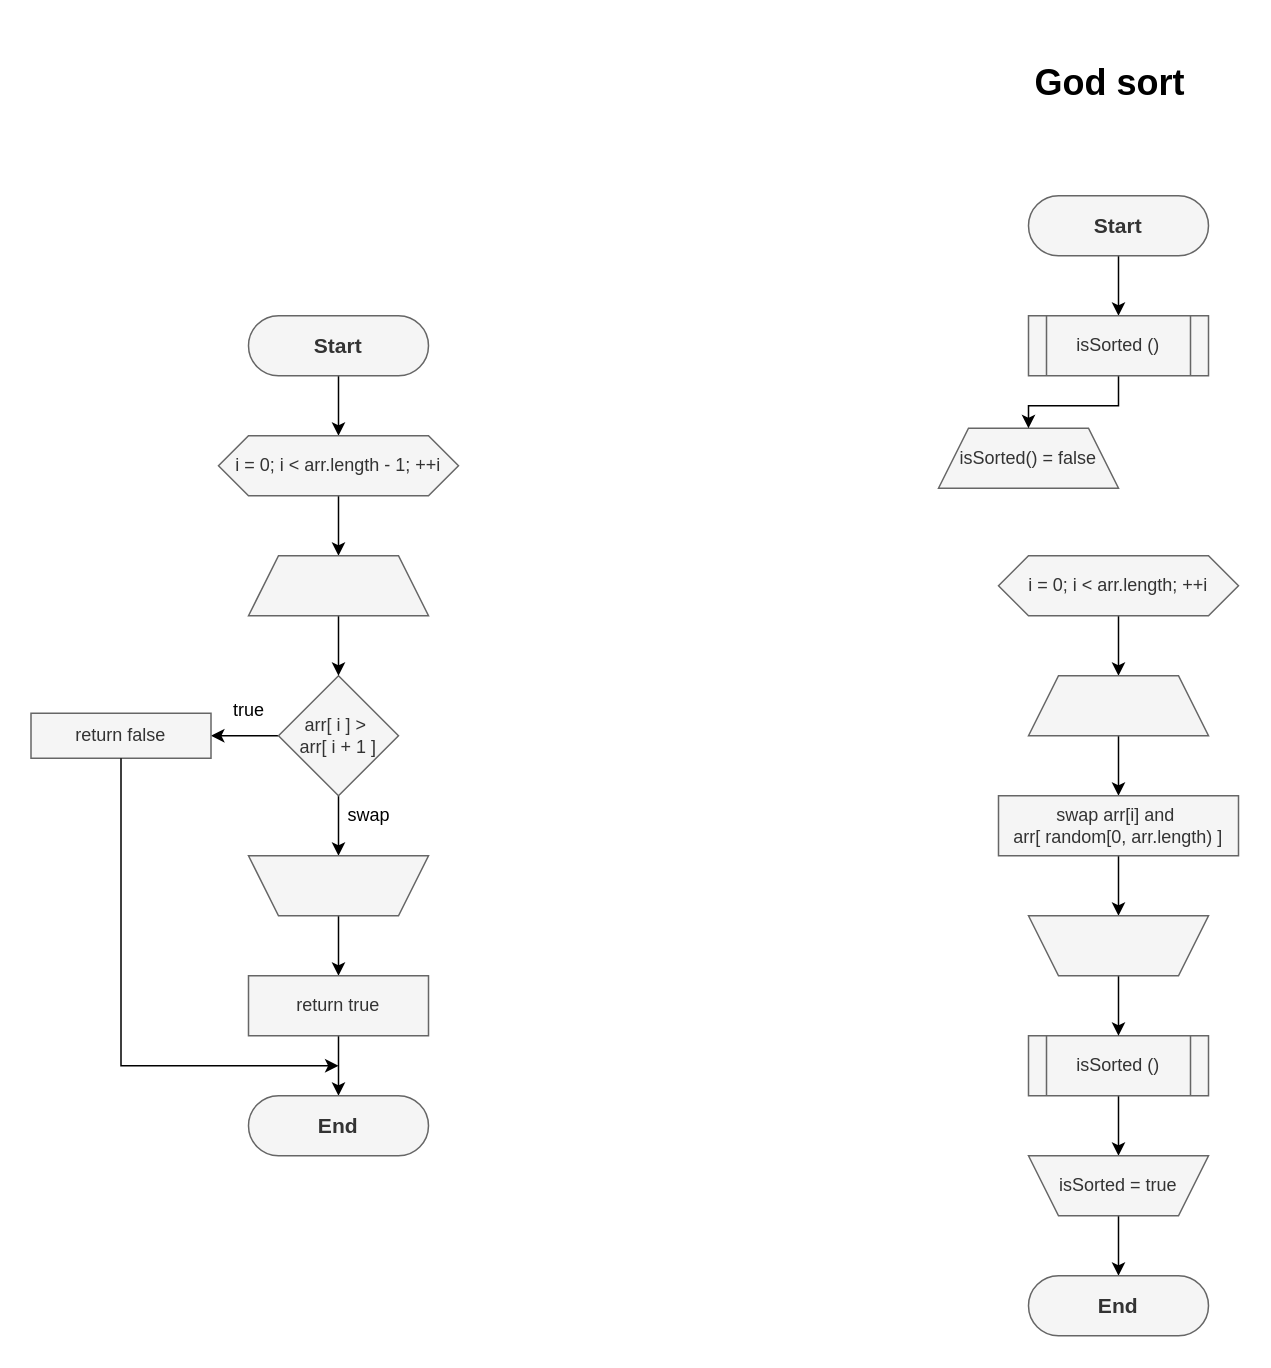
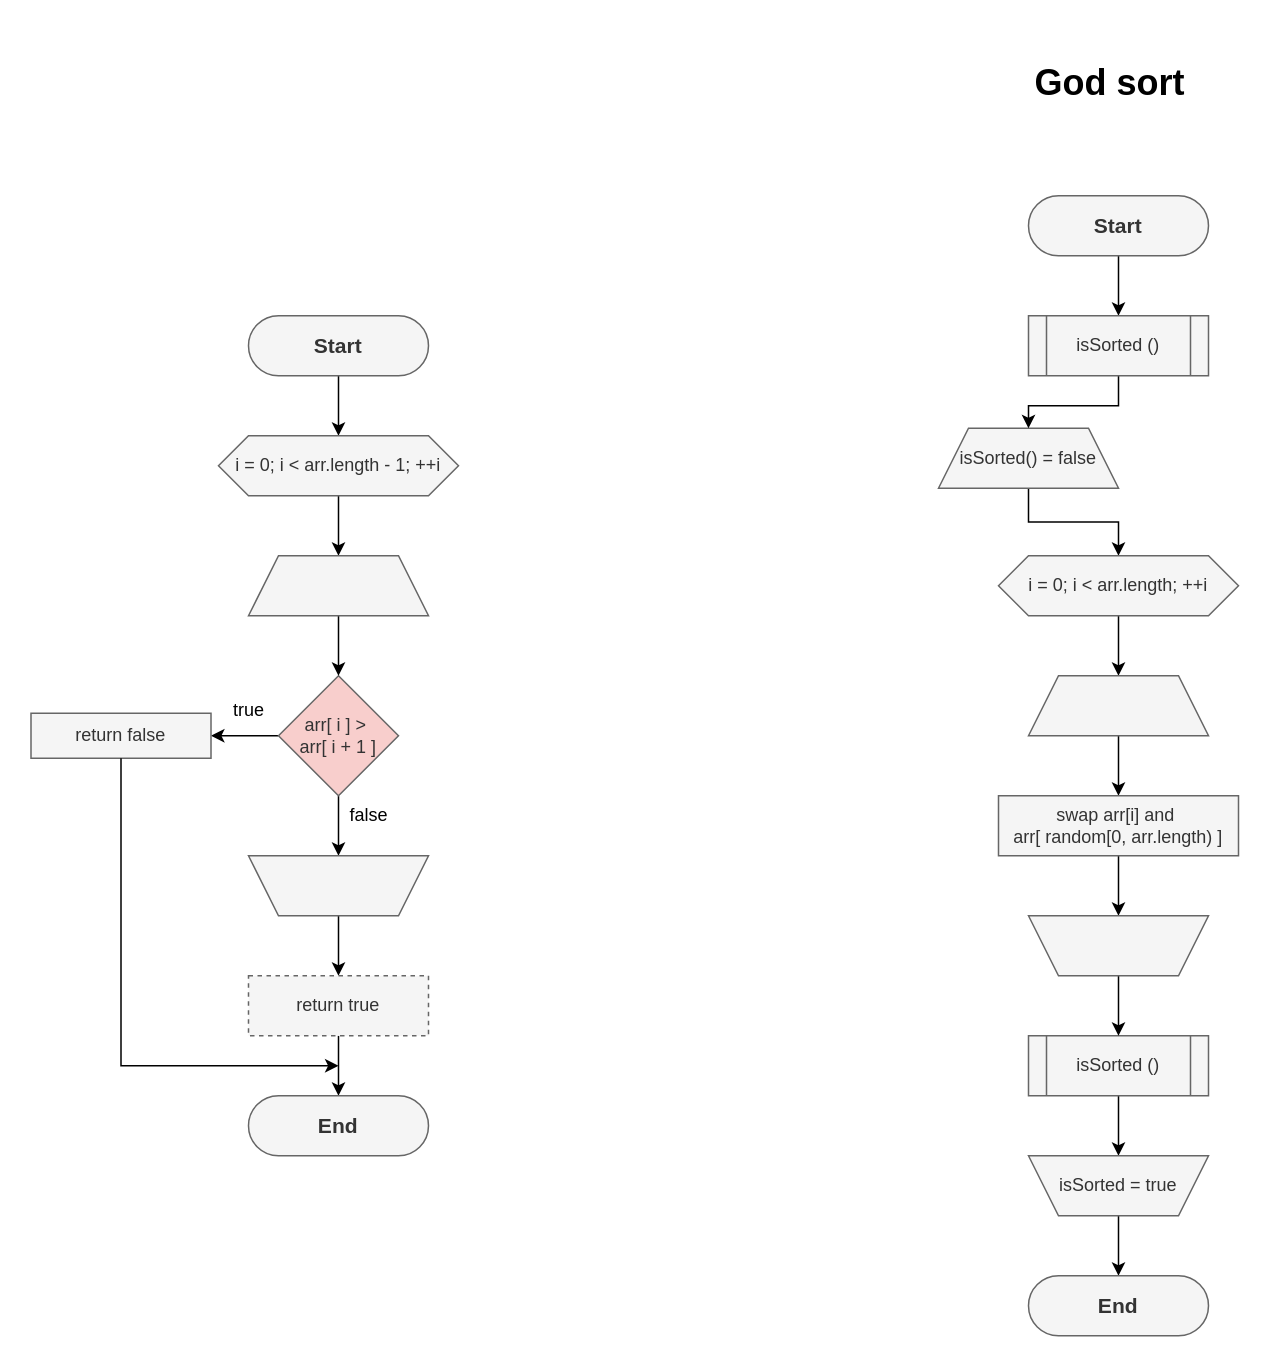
edge "isSorted() = false" -> "i = 0; i < arr.length; ++i": added
node "arr[ i ] > arr[ i + 1 ]": fillcolor #f5f5f5 -> #f8cecc
node "swap": label "swap" -> "false"
node "return true": style solid -> dashed
